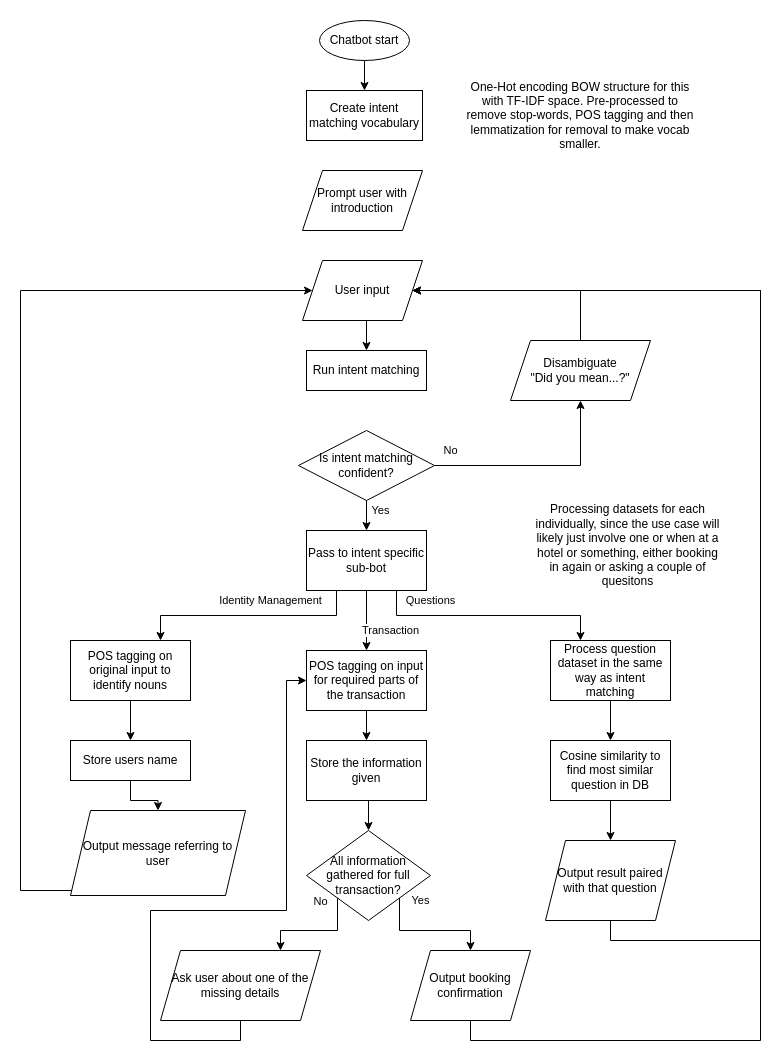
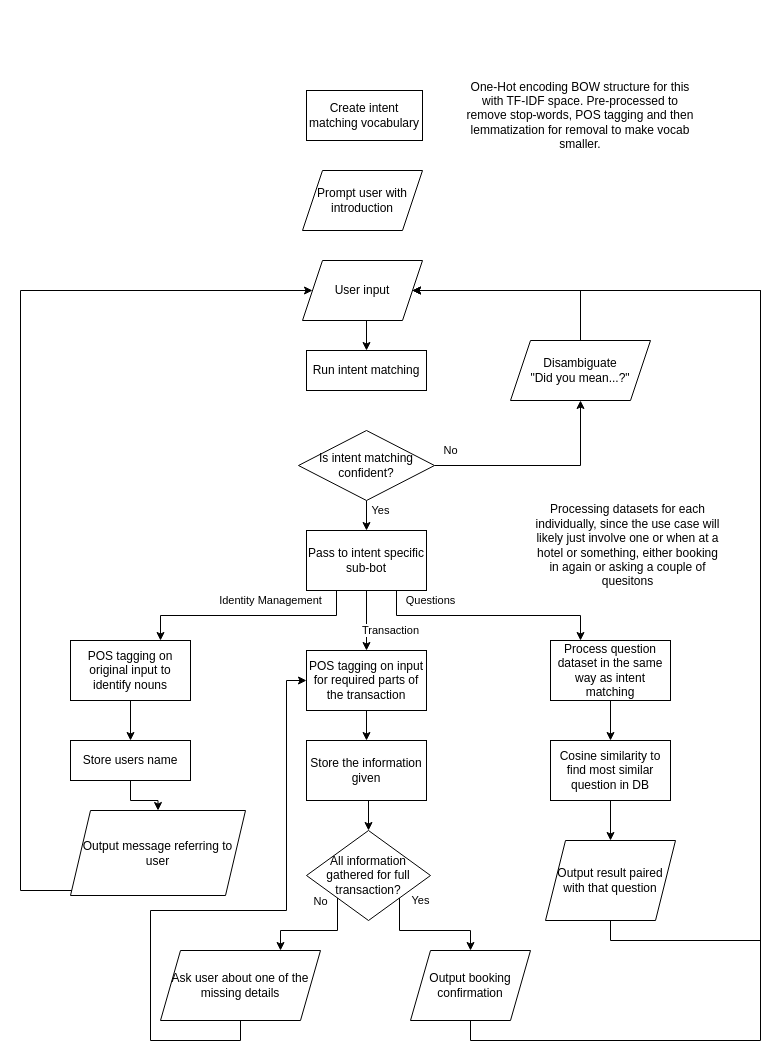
node "Chatbot start": removed
edge "Chatbot start" -> "Create intent matching vocabulary": removed
